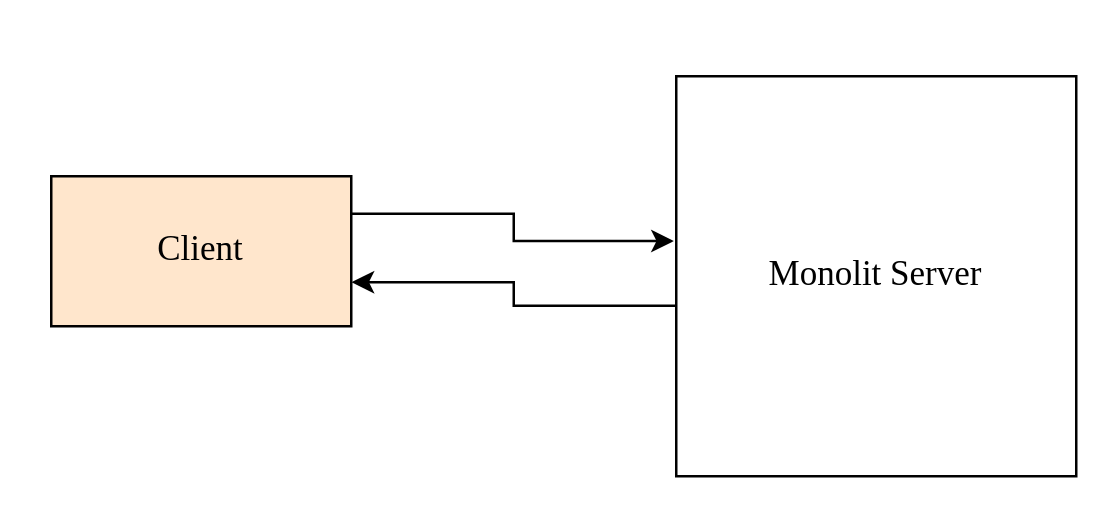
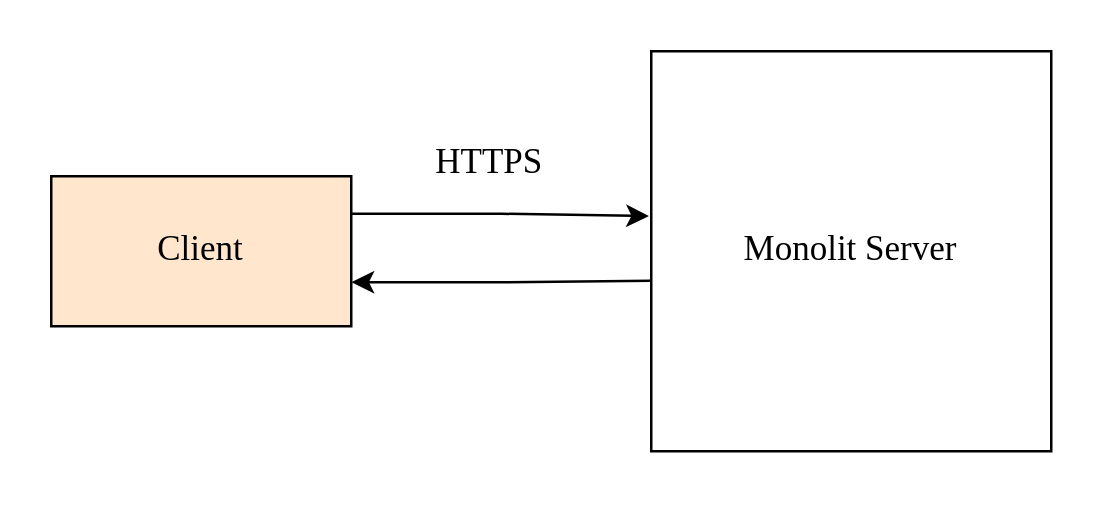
node "HTTPS": added
node "Monolit Server": moved (876, 276) -> (851, 251)
